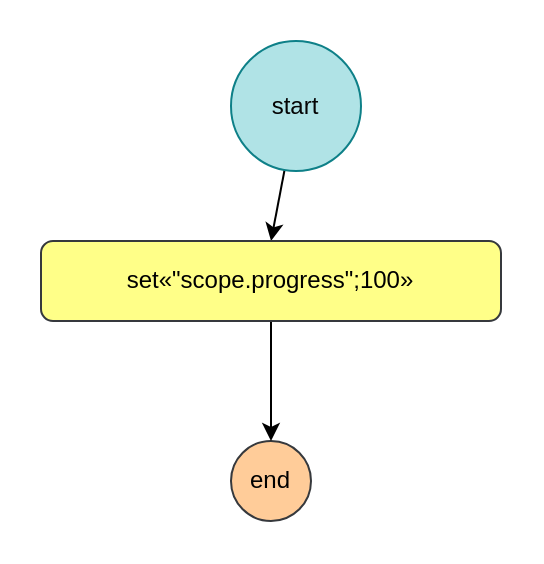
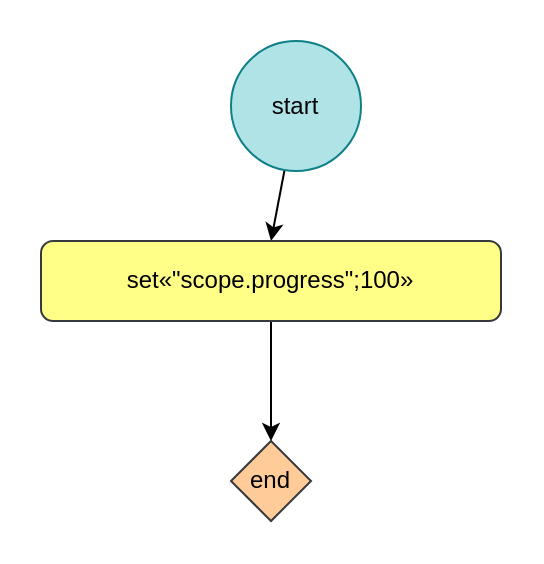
node "end": shape ellipse -> diamond
